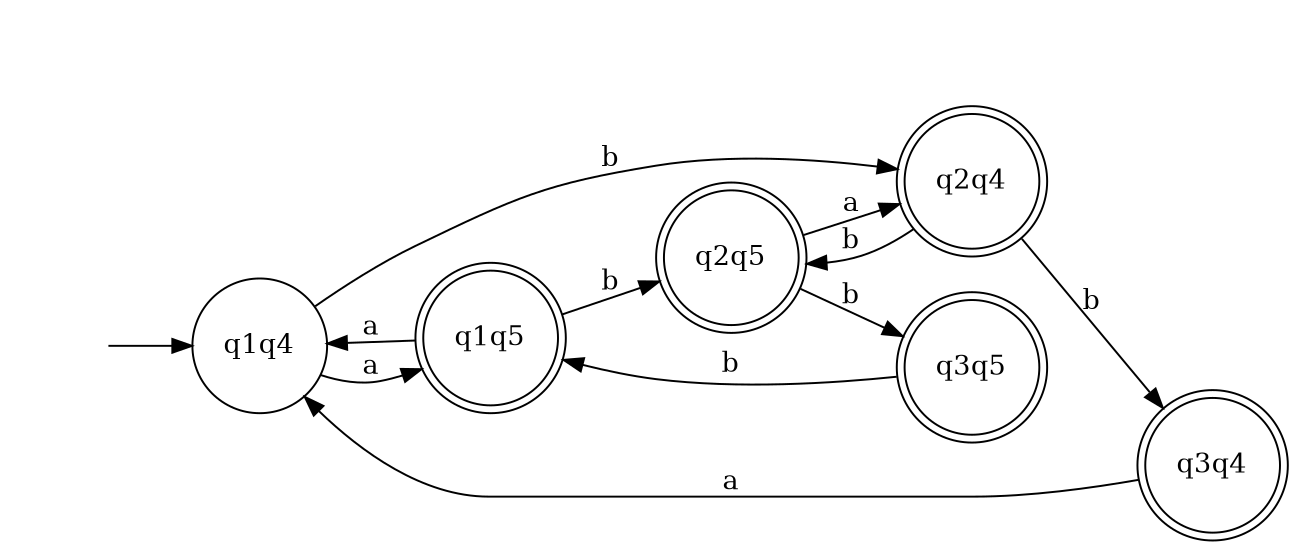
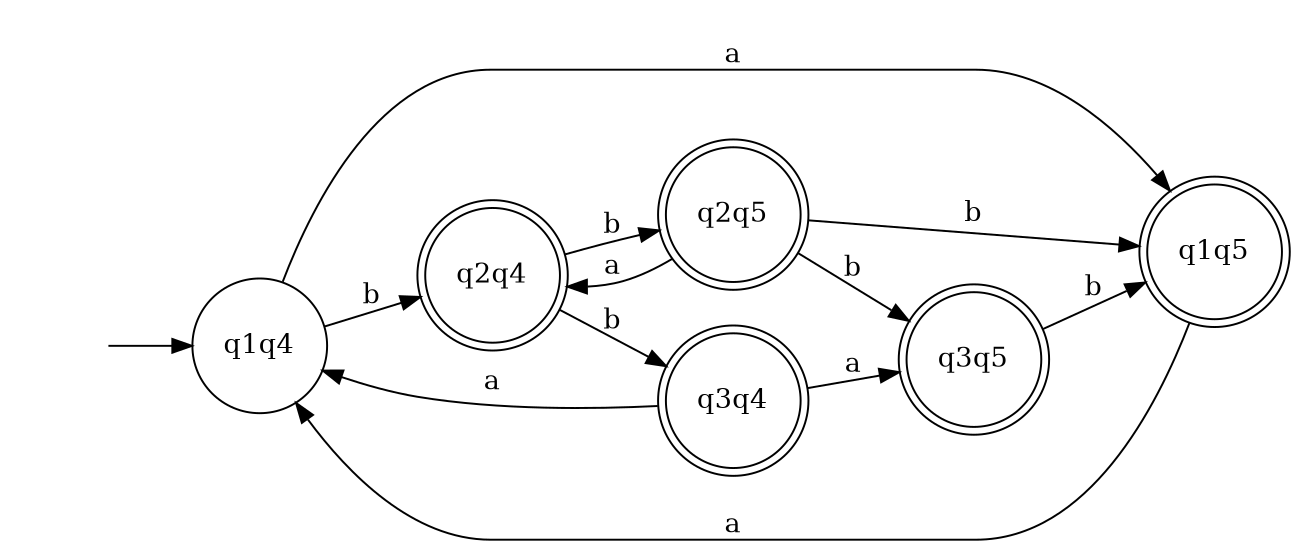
edge "q1q5" -> "q2q5": reversed
edge "q3q4" -> "q3q5": added, label "a"
